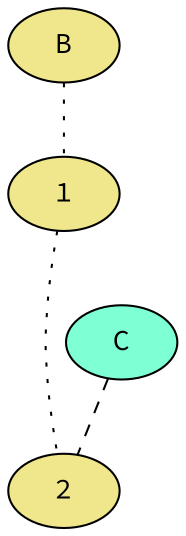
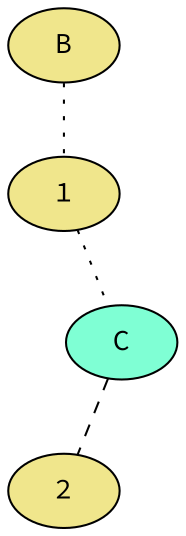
edge "1" -- "2": now "1" -- "C"
